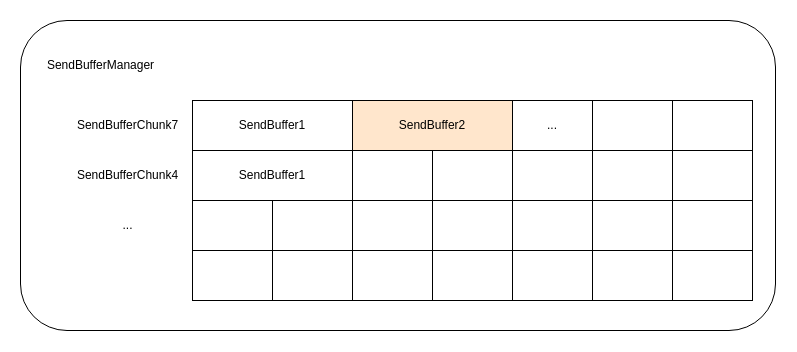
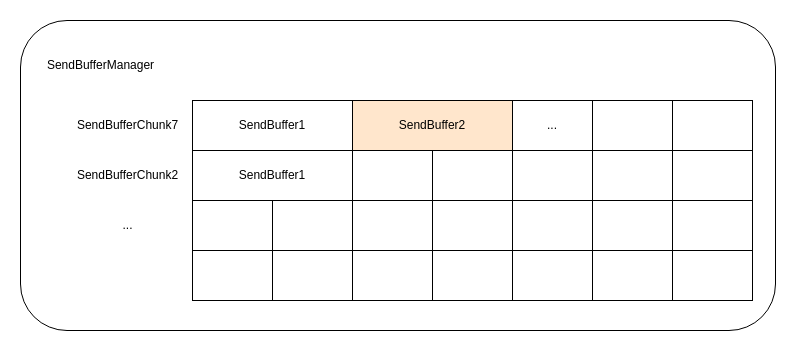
node "SendBufferChunk4": label "SendBufferChunk4" -> "SendBufferChunk2"
